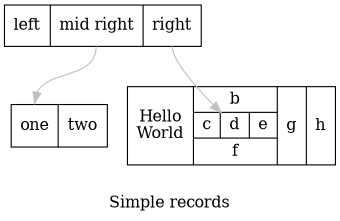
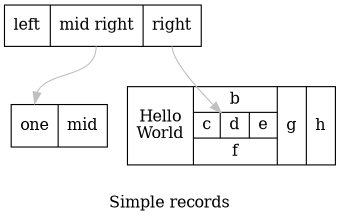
node "one": text "two" -> "mid"
